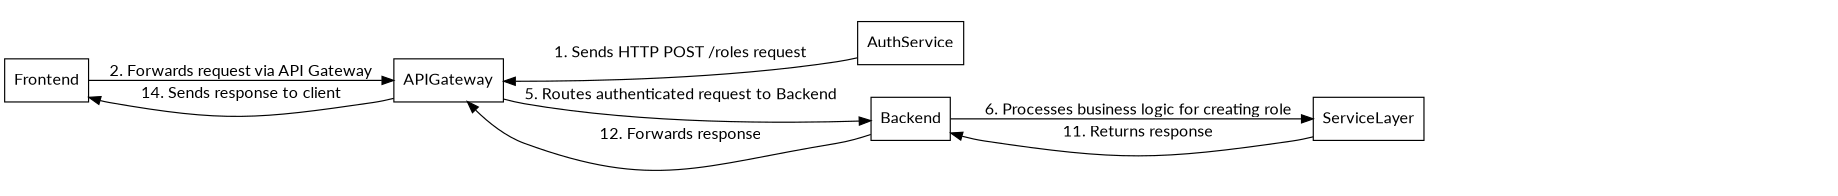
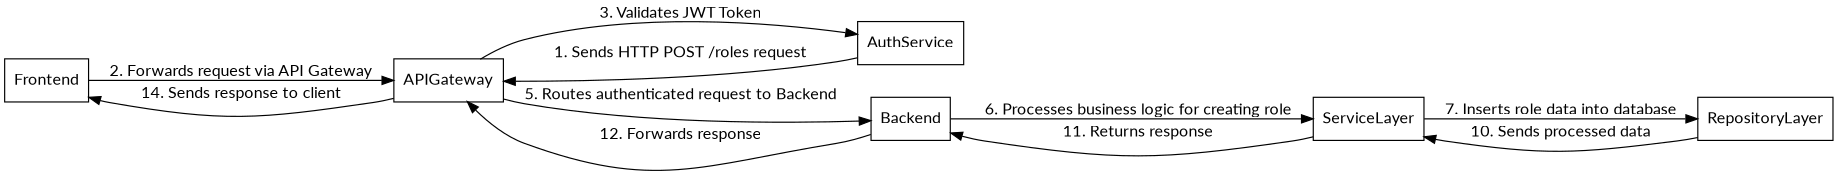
edge "APIGateway" -> "AuthService": added, label "3. Validates JWT Token"
node "RepositoryLayer": added
